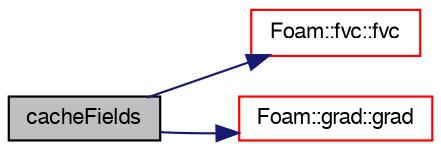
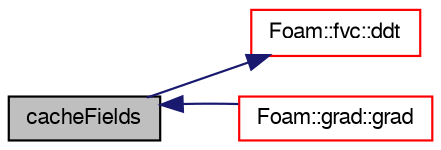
node "Foam::fvc::fvc": label "Foam::fvc::fvc" -> "Foam::fvc::ddt"
edge "cacheFields" -> "Foam::grad::grad": reversed
